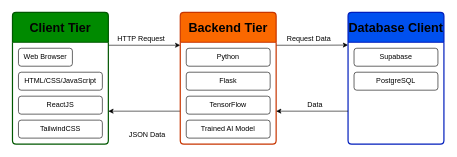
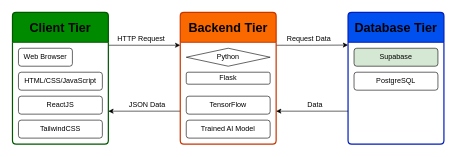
node "Database Client": label "Database Client" -> "Database Tier"
node "Python": shape rounded rectangle -> diamond
node "Supabase": fillcolor #ffffff -> #d5e8d4
node "Flask": size 84x18 -> 84x12
node "JSON Data": moved (147, 135) -> (147, 105)
